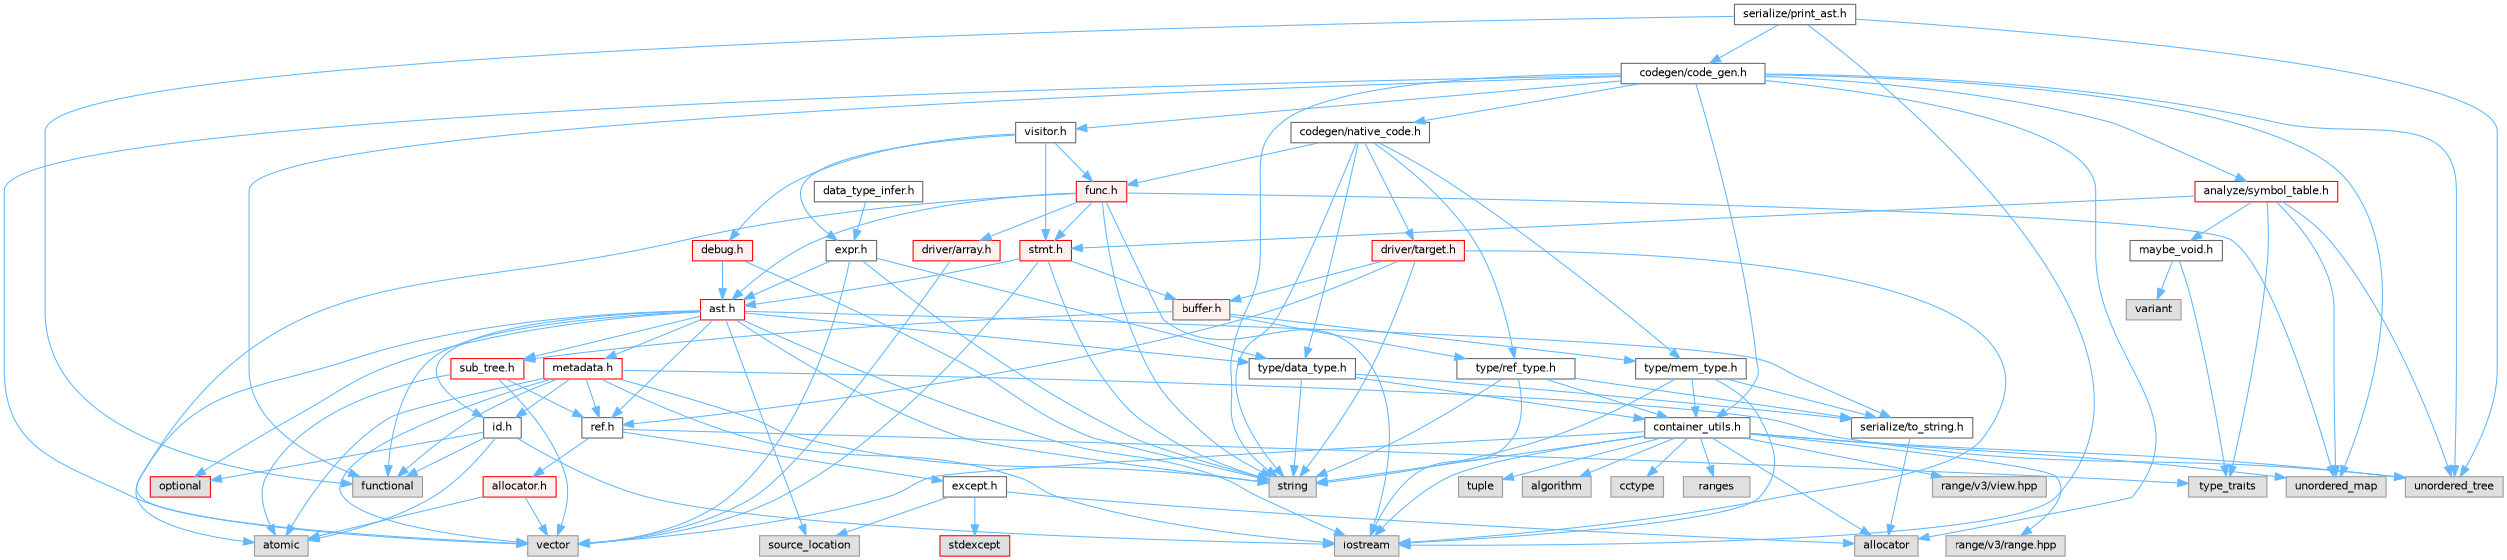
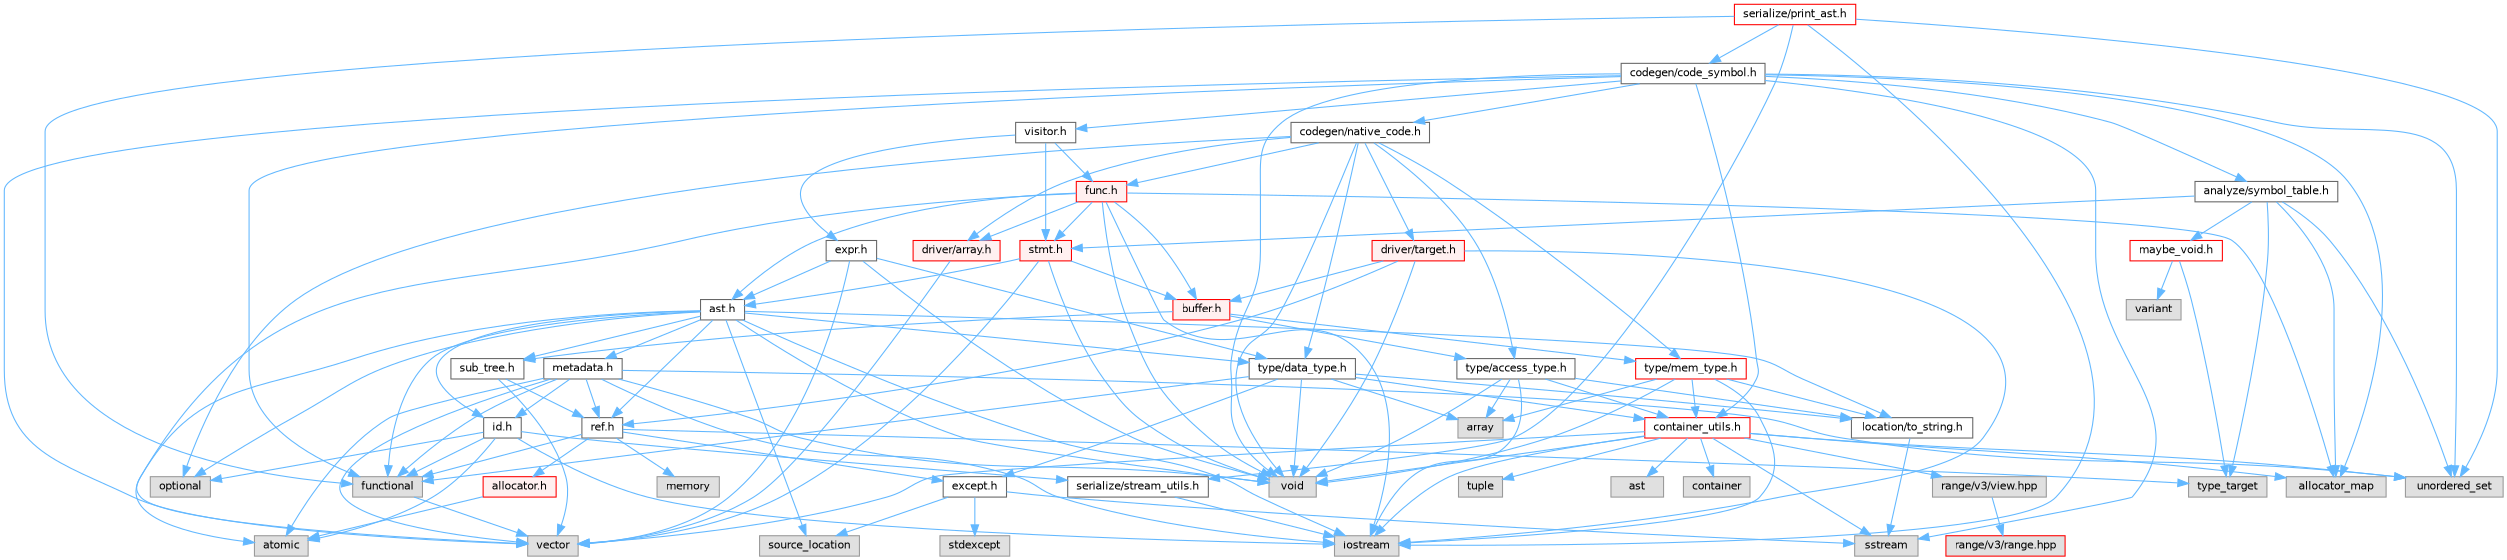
node "serialize/print_ast.h": color grey40 -> red
node "codegen/code_gen.h": label "codegen/code_gen.h" -> "codegen/code_symbol.h"
edge "codegen/native_code.h" -> "driver/array.h": added
edge "codegen/native_code.h" -> "optional": added
node "data_type_infer.h": removed
node "analyze/symbol_table.h": color red -> grey40
edge "func.h" -> "buffer.h": added
node "debug.h": removed
node "maybe_void.h": color grey40 -> red
node "ast.h": color red -> grey40
node "buffer.h": color grey40 -> red
node "sub_tree.h": color red -> grey40
node "metadata.h": color red -> grey40
node "type/ref_type.h": label "type/ref_type.h" -> "type/access_type.h"
node "type/mem_type.h": color grey40 -> red
edge "sub_tree.h" -> "atomic": removed
edge "type/data_type.h" -> "functional": added
node "array": added
node "container_utils.h": color grey40 -> red
node "serialize/to_string.h": label "serialize/to_string.h" -> "location/to_string.h"
edge "type/data_type.h" -> "except.h": added
edge "ref.h" -> "functional": added
edge "container_utils.h" -> "range/v3/range.hpp": now "range/v3/view.hpp" -> "range/v3/range.hpp"
node "optional": color red -> grey60
node "memory": added
node "serialize/stream_utils.h": added
node "string": label "string" -> "void"
node "algorithm": removed
node "cctype": label "cctype" -> "ast"
node "ranges": label "ranges" -> "container"
node "type_traits": label "type_traits" -> "type_target"
node "unordered_map": label "unordered_map" -> "allocator_map"
node "unordered_tree": label "unordered_tree" -> "unordered_set"
edge "allocator.h" -> "vector": now "functional" -> "vector"
node "stdexcept": color red -> grey60
node "allocator": label "allocator" -> "sstream"
node "range/v3/range.hpp": color grey60 -> red
